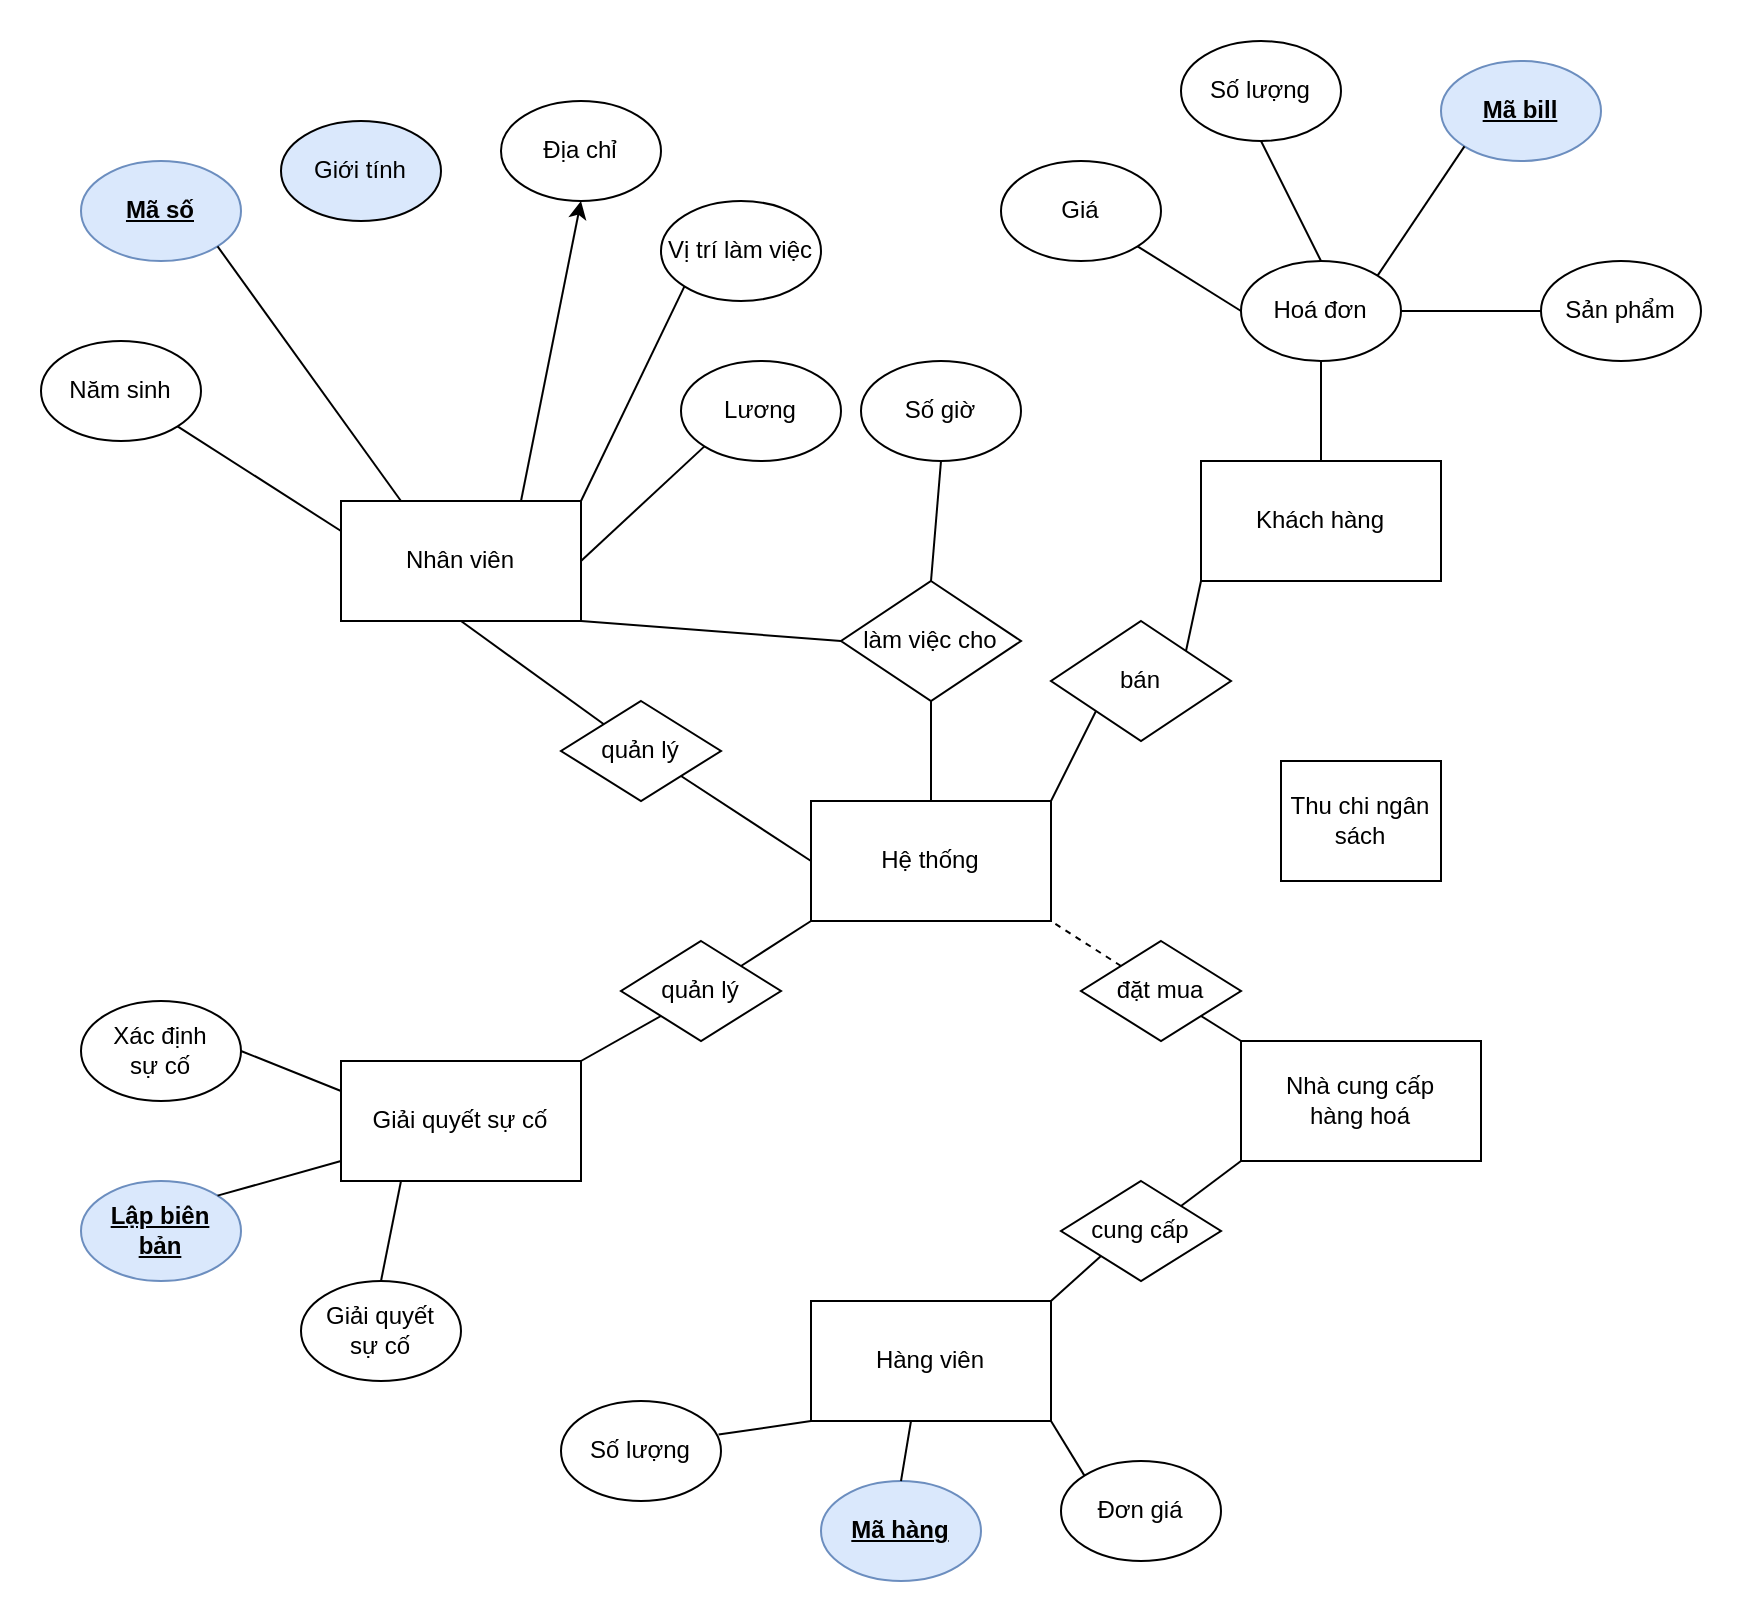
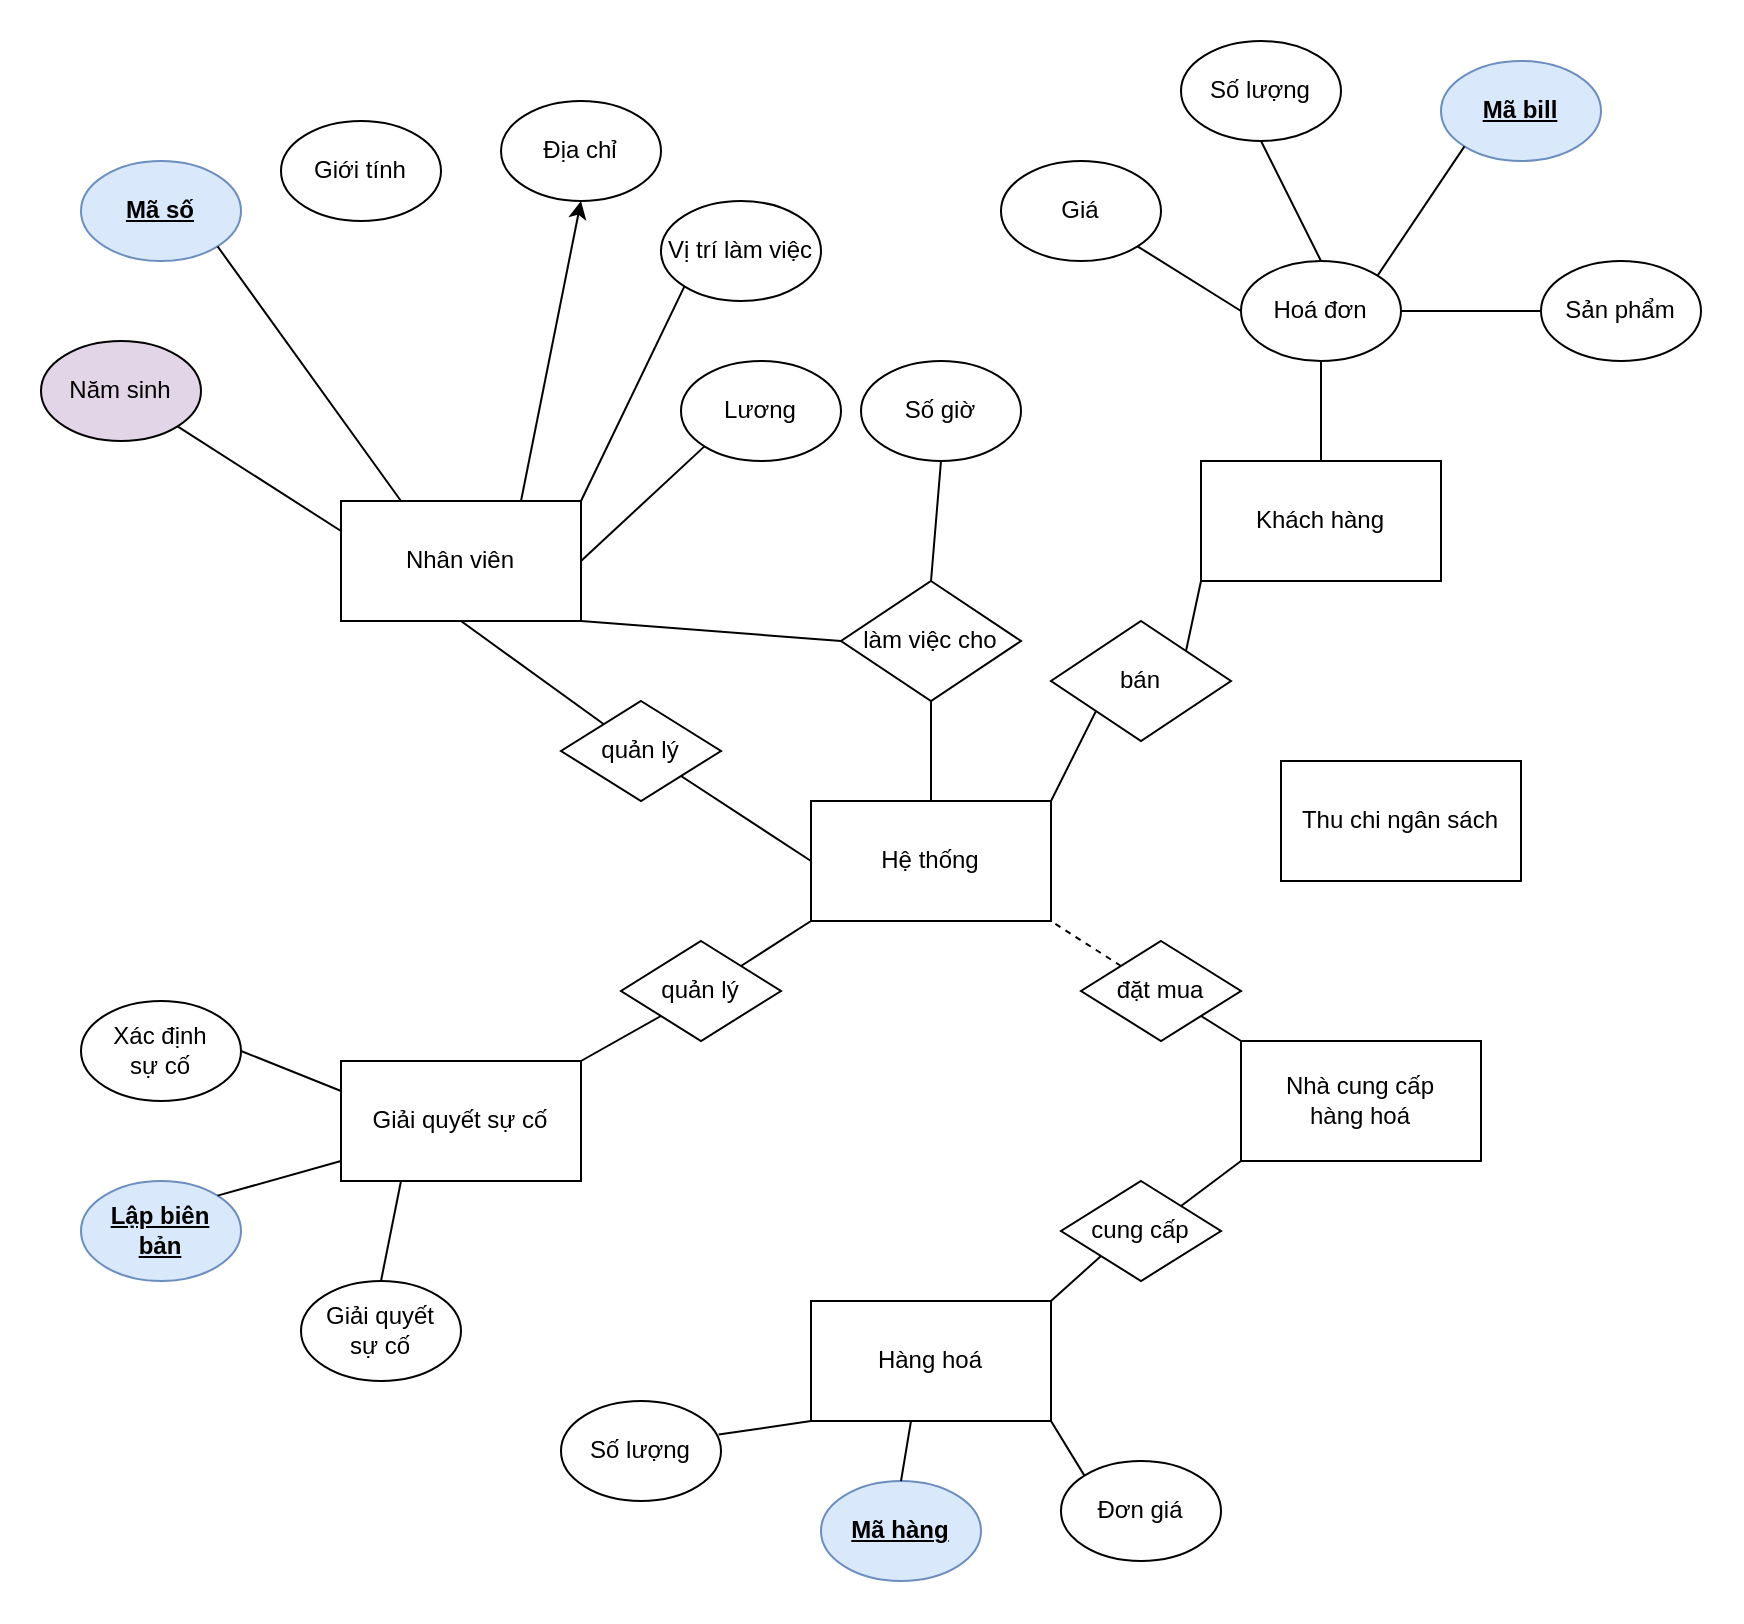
node "Giới tính": fillcolor #dae8fc -> #ffffff
node "Năm sinh": fillcolor #ffffff -> #e1d5e7
node "Thu chi ngân sách": size 160x120 -> 240x120
node "Hàng viên": label "Hàng viên" -> "Hàng hoá"
